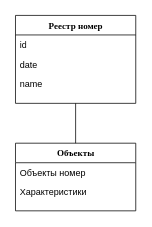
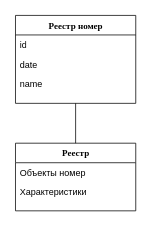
node "Объекты": label "Объекты" -> "Реестр"
